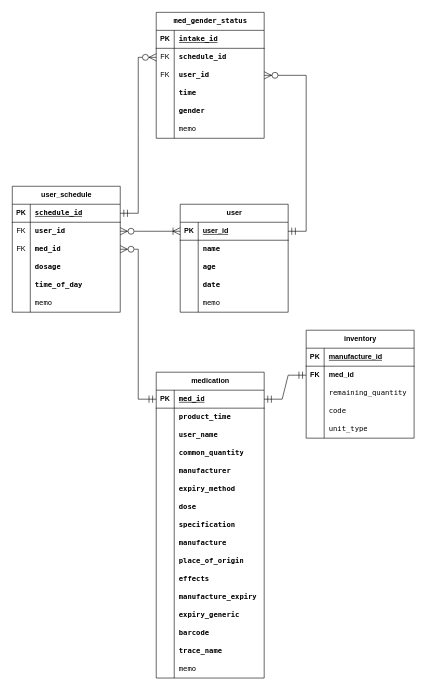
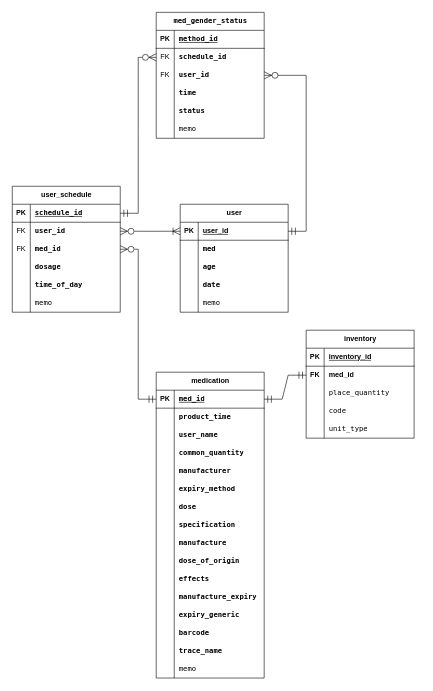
node "intake_id": label "intake_id" -> "method_id"
node "gender": label "gender" -> "status"
node "name": label "name" -> "med"
node "manufacture_id": label "manufacture_id" -> "inventory_id"
node "remaining_quantity": label "remaining_quantity" -> "place_quantity"
node "place_of_origin": label "place_of_origin" -> "dose_of_origin"
